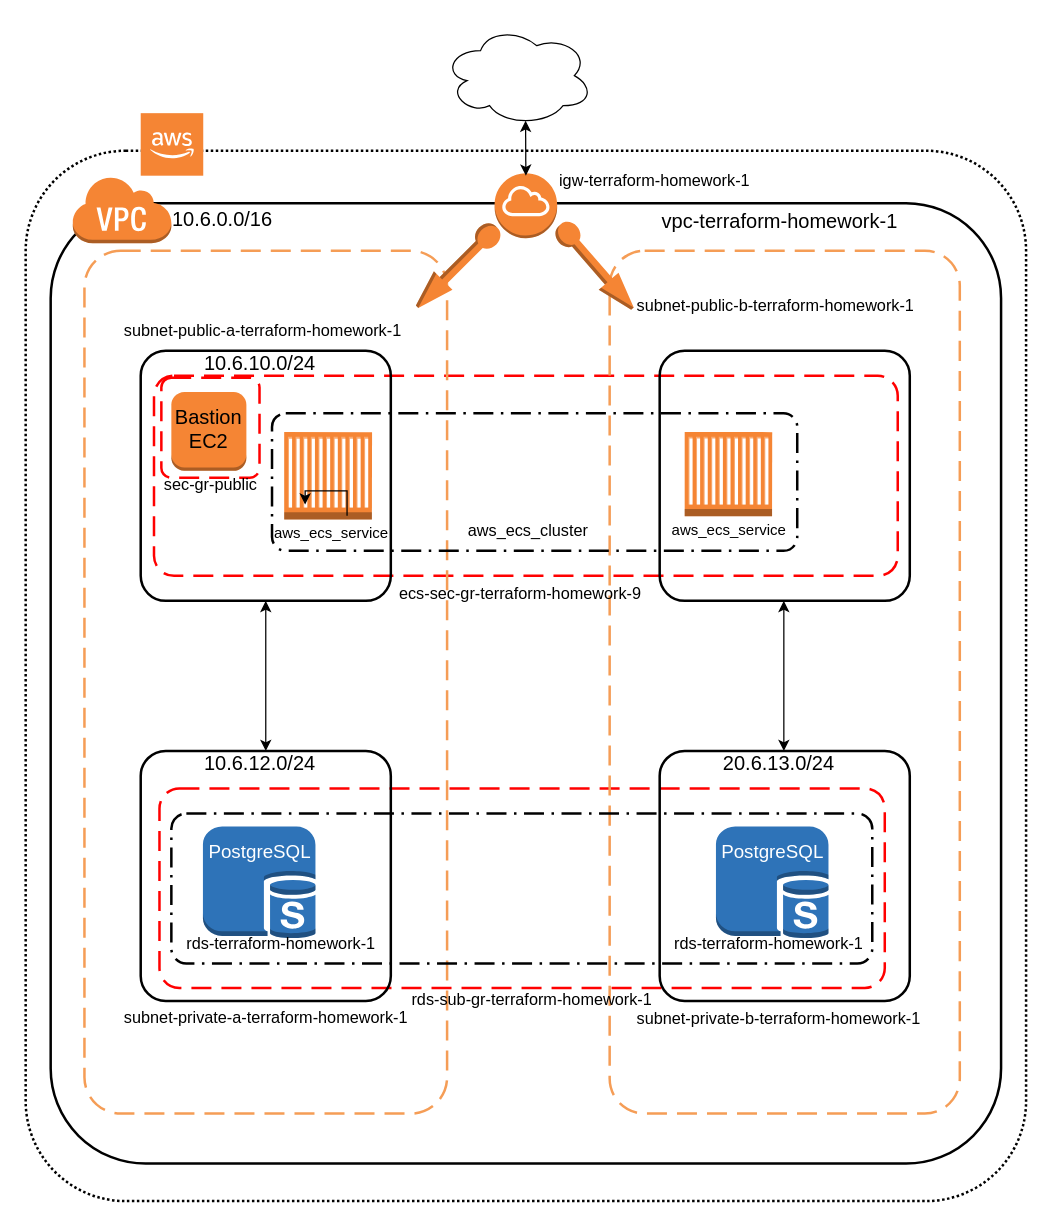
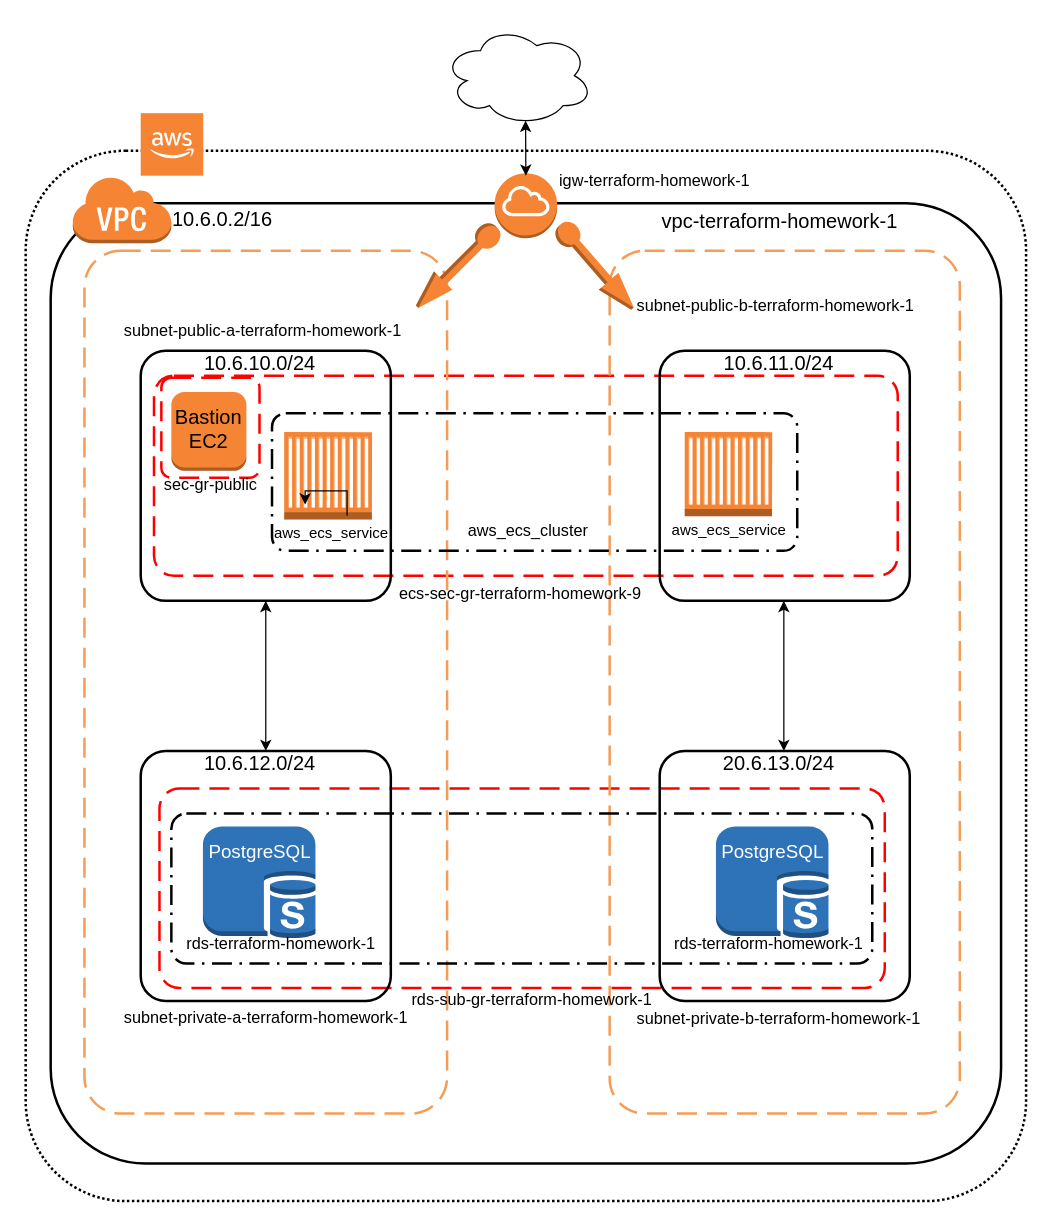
node "10.6.0.0/16": label "10.6.0.0/16" -> "10.6.0.2/16"
node "10.6.11.0/24": added
